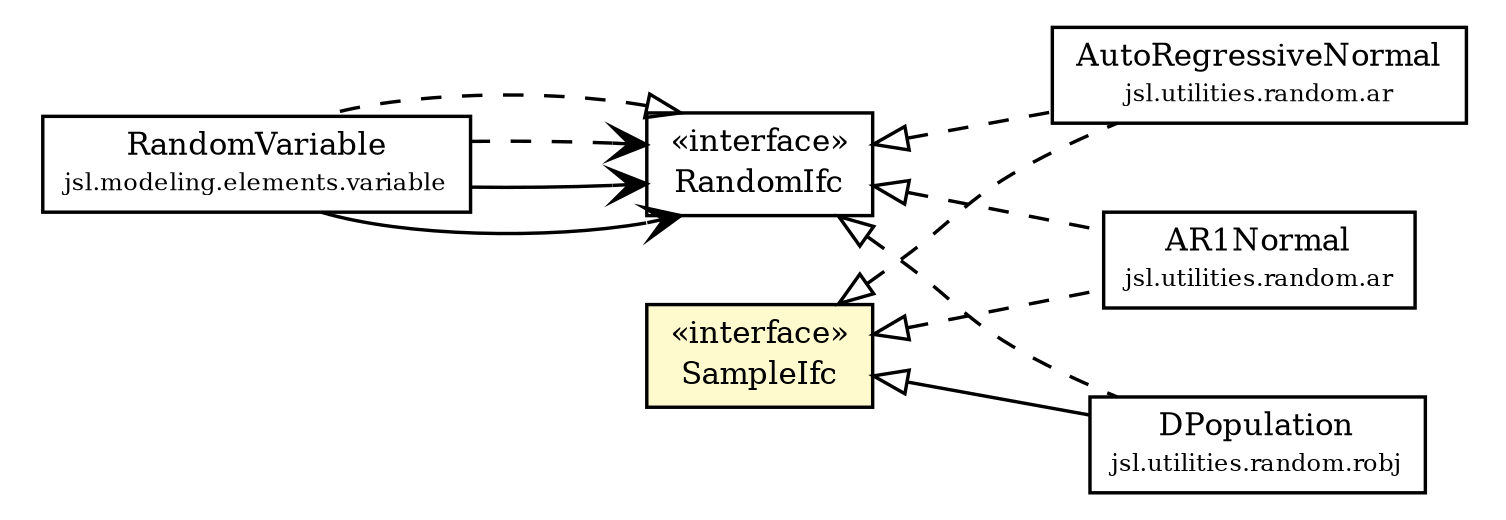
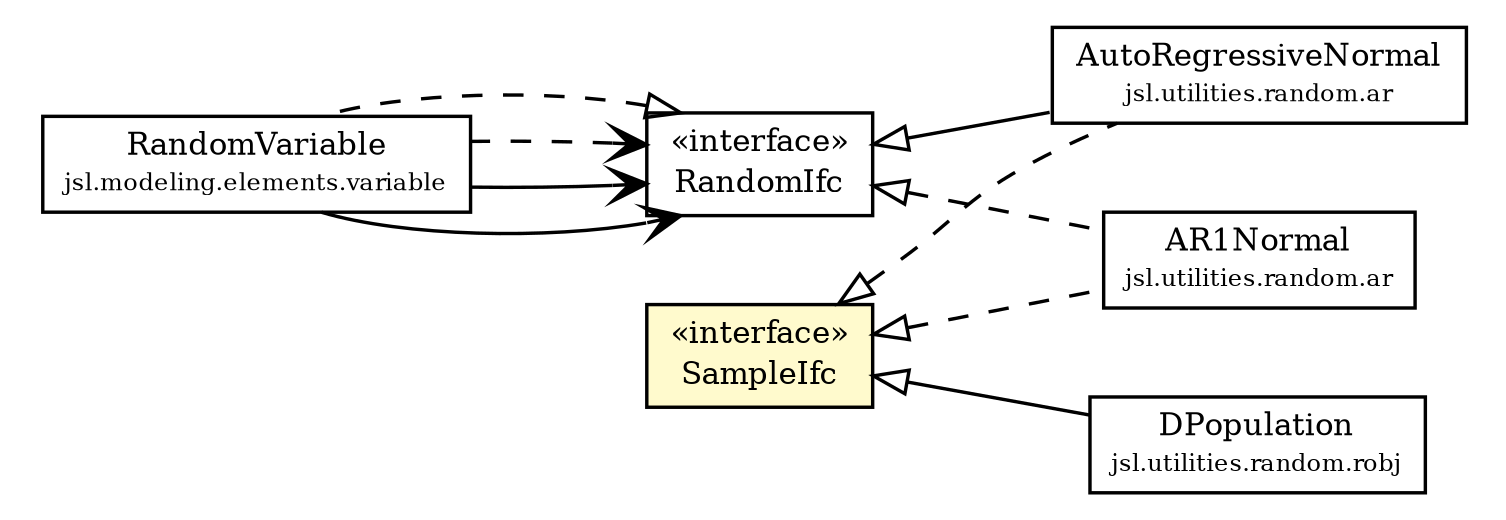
edge "AutoRegressiveNormal" -> "RandomIfc": style dashed -> solid
edge "DPopulation" -> "RandomIfc": removed
